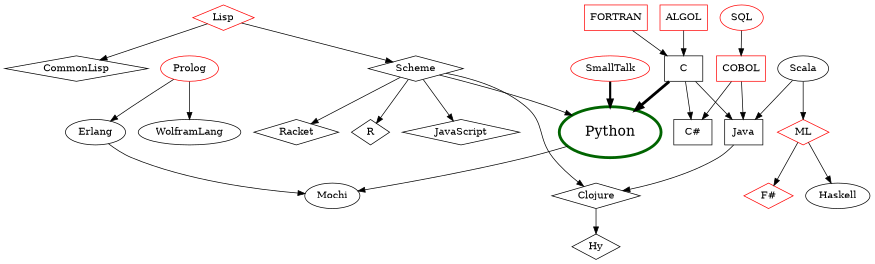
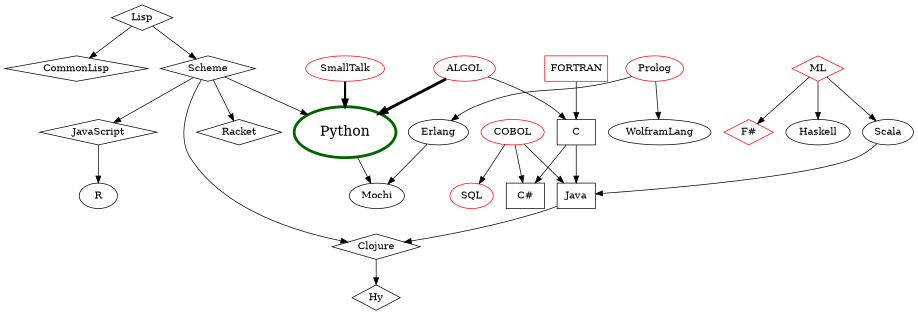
node "Lisp": color red -> black
node "ALGOL": shape box -> ellipse
edge "SQL" -> "COBOL": reversed
node "COBOL": shape box -> ellipse
edge "C" -> "Python": now "ALGOL" -> "Python"
edge "Scala" -> "ML": reversed
edge "Scheme" -> "R": now "JavaScript" -> "R"
node "R": shape diamond -> ellipse
